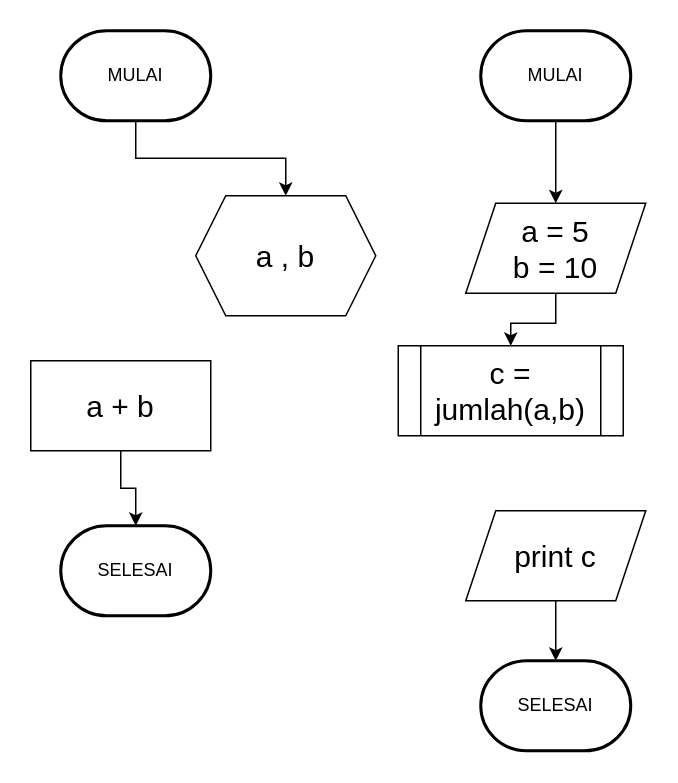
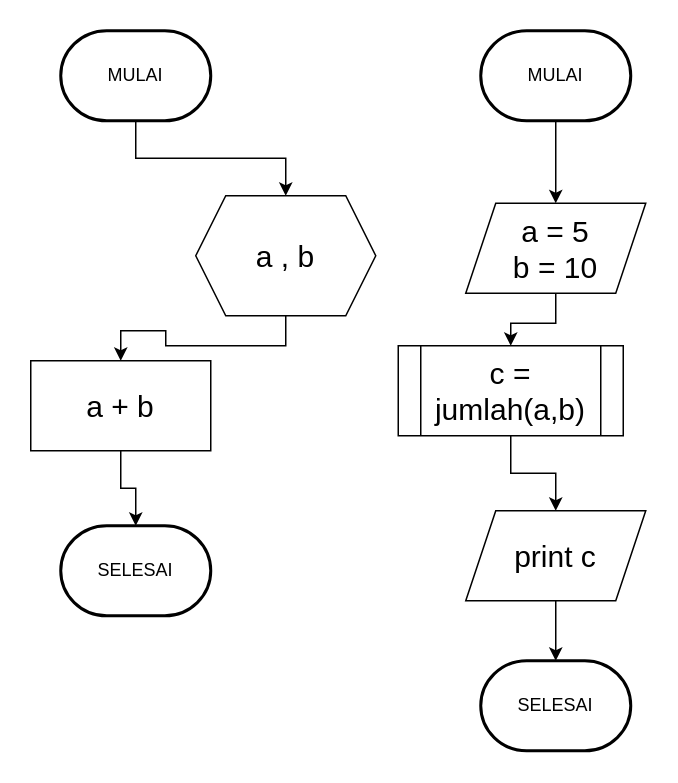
edge "a , b" -> "a + b": added
edge "c = jumlah(a,b)" -> "print c": added
